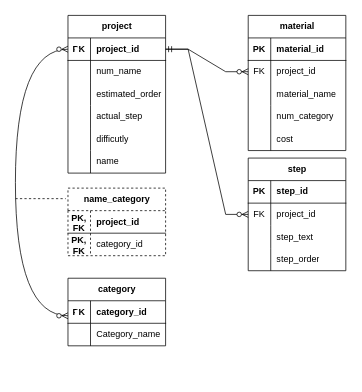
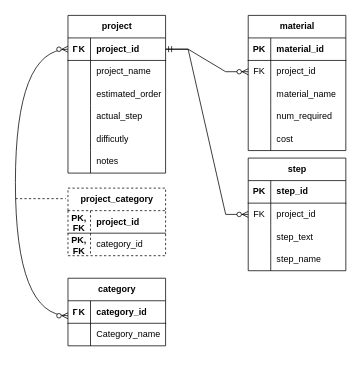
node "num_name": label "num_name" -> "project_name"
node "num_category": label "num_category" -> "num_required"
node "name": label "name" -> "notes"
node "name_category": label "name_category" -> "project_category"
node "step_order": label "step_order" -> "step_name"
